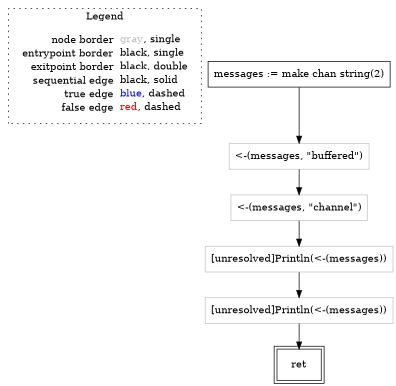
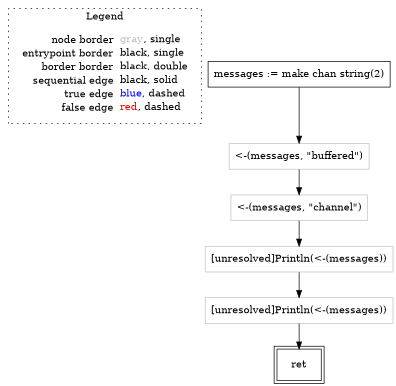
node "node border": text "exitpoint border" -> "border border"
